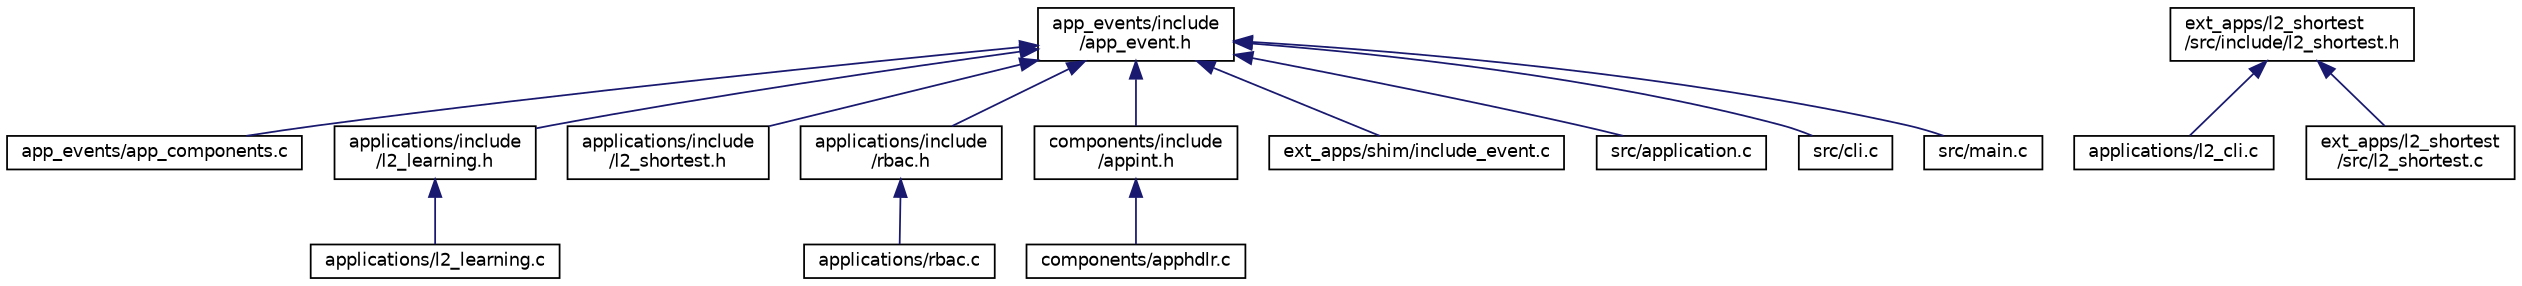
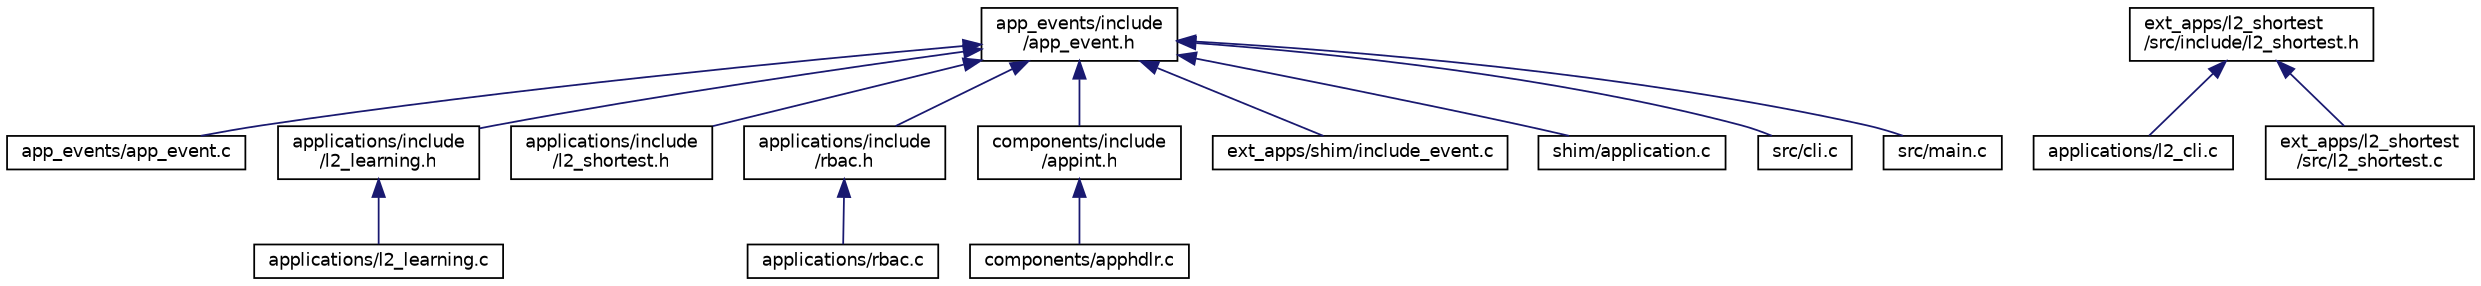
node "app_events/app_components.c": label "app_events/app_components.c" -> "app_events/app_event.c"
node "src/application.c": label "src/application.c" -> "shim/application.c"
